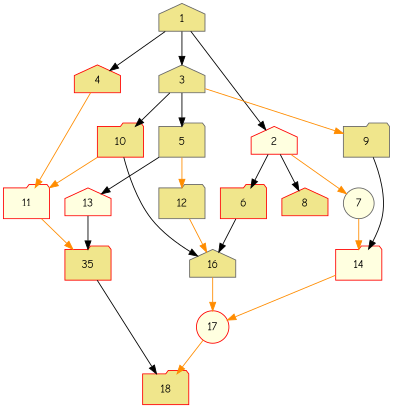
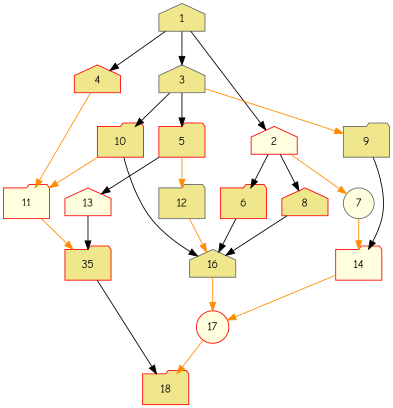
node "5": color gray40 -> red
edge "8" -> "16": added
